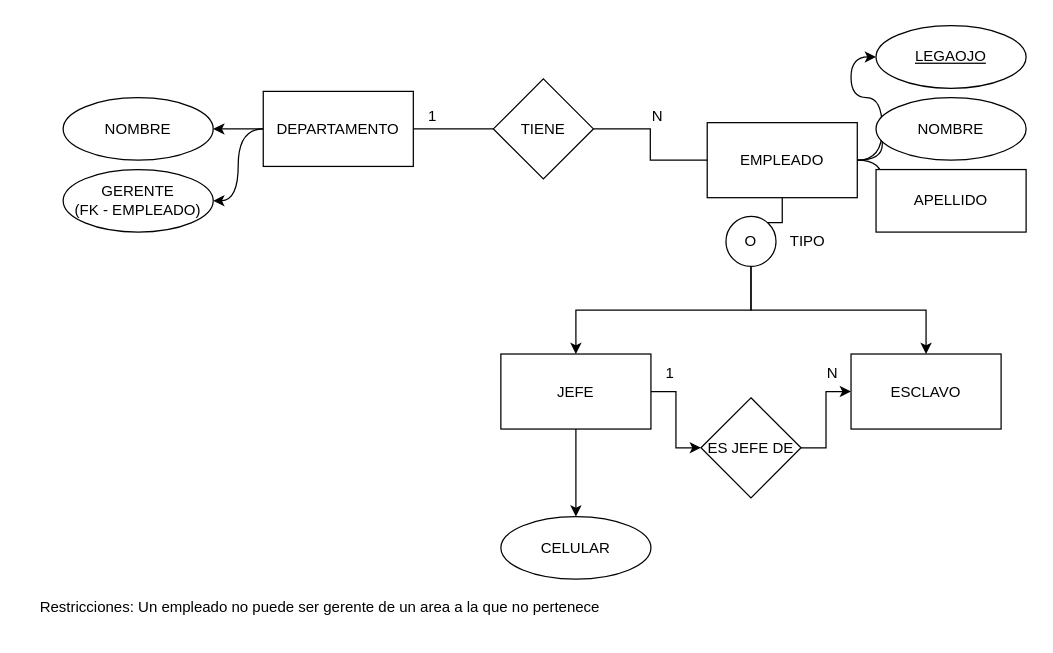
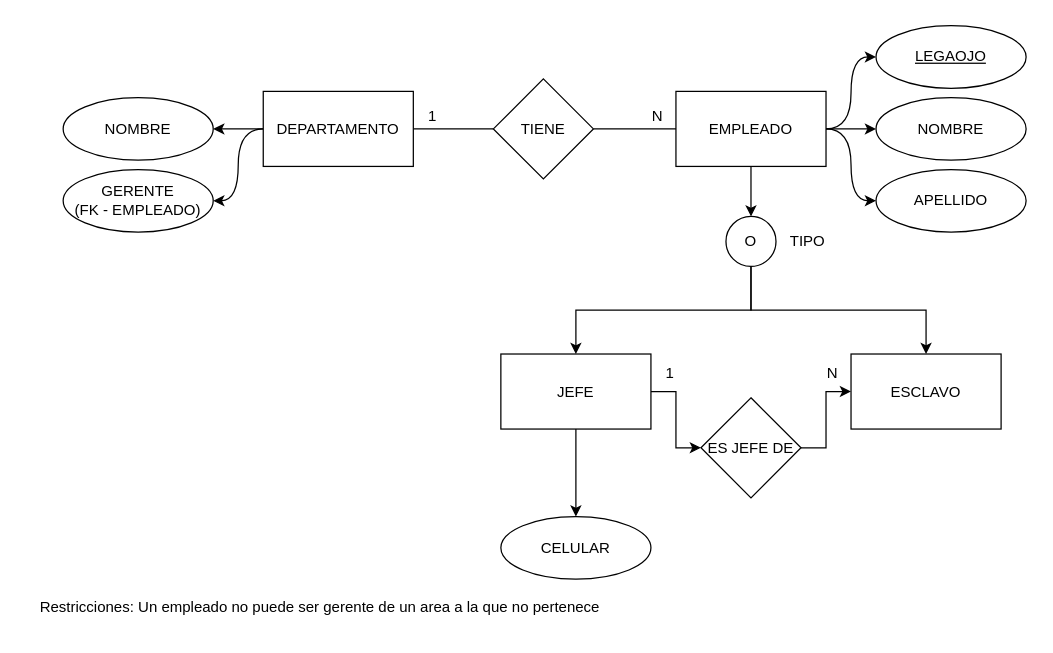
node "EMPLEADO": moved (782, 160) -> (751, 129)
node "APELLIDO": shape rectangle -> ellipse
